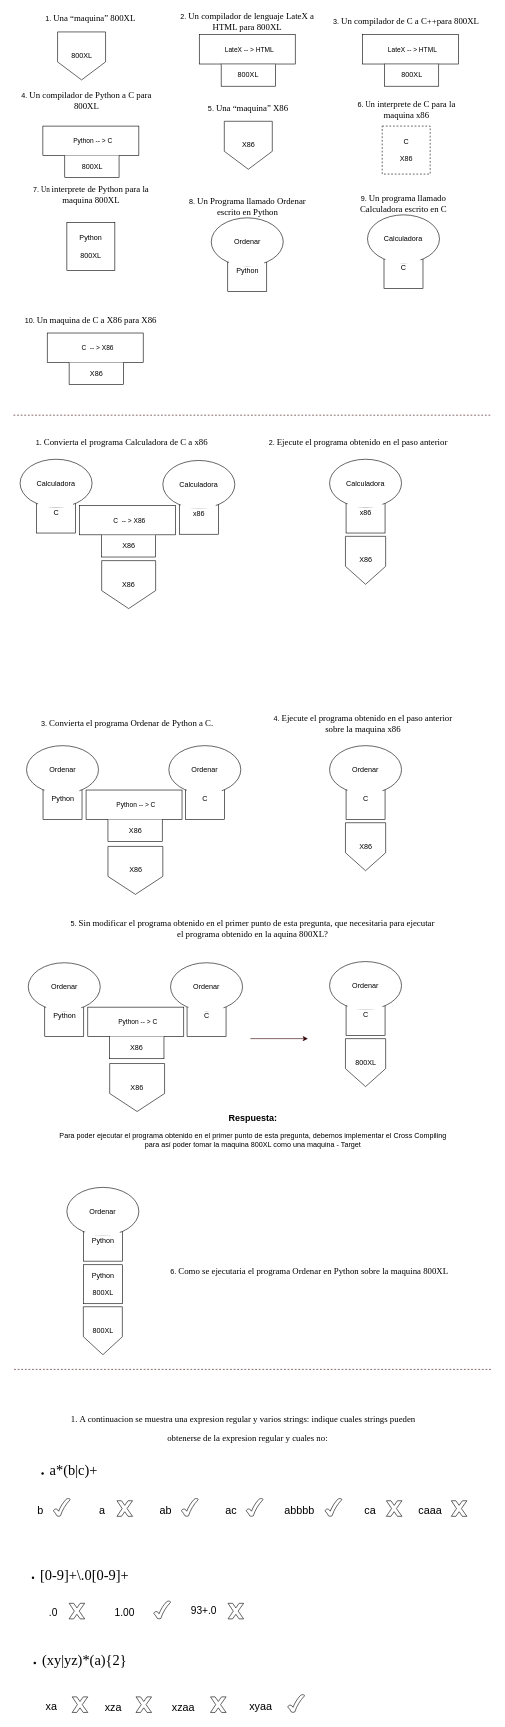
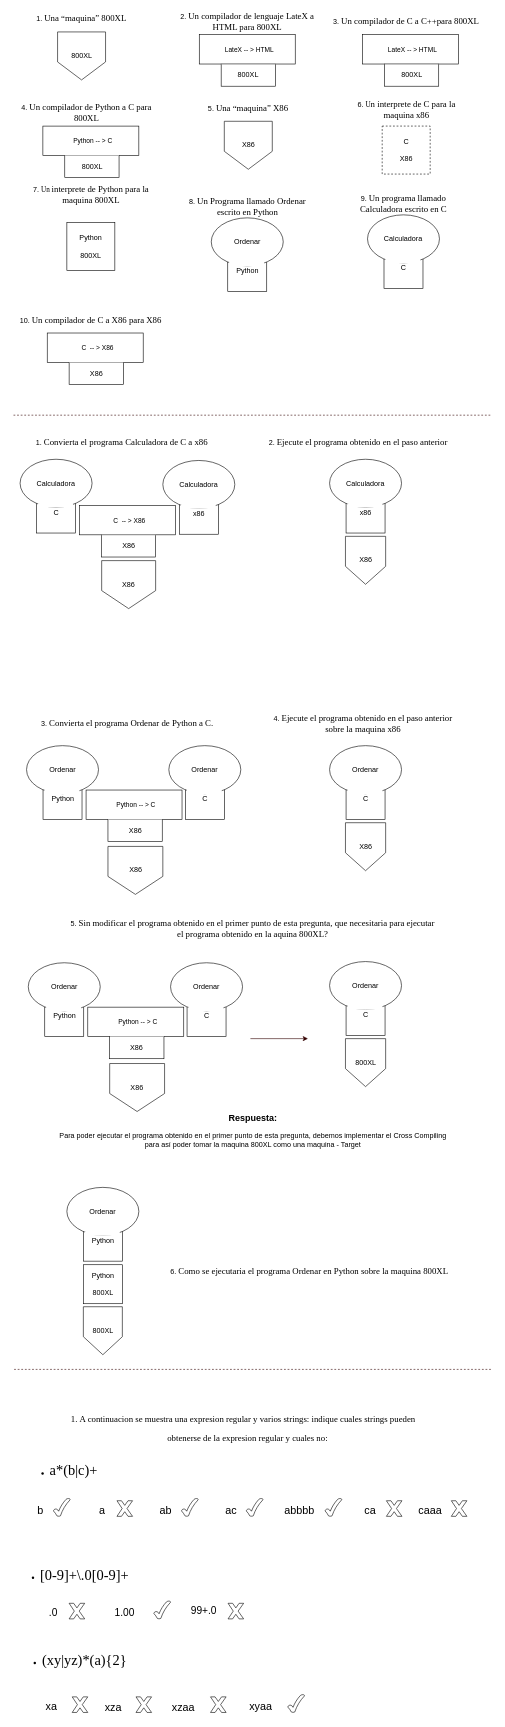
node "1. Una “maquina” 800XL": moved (91, 18) -> (82, 18)
node "4. Un compilador de Python a C para 800XL": moved (87, 101) -> (87, 113)
node "10. Un maquina de C a X86 para X86": label "10. Un maquina de C a X86 para X86" -> "10. Un compilador de C a X86 para X86"
node "93+.0": label "93+.0" -> "99+.0"
